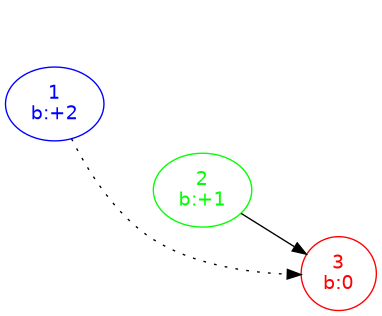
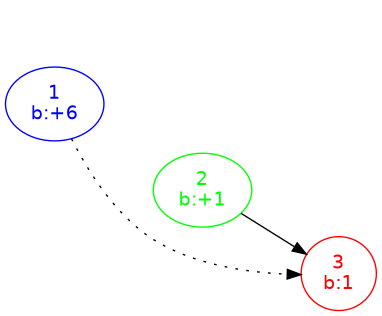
node "1 b:+2": label "1 b:+2" -> "1 b:+6"
node "3 b:0": label "3 b:0" -> "3 b:1"
